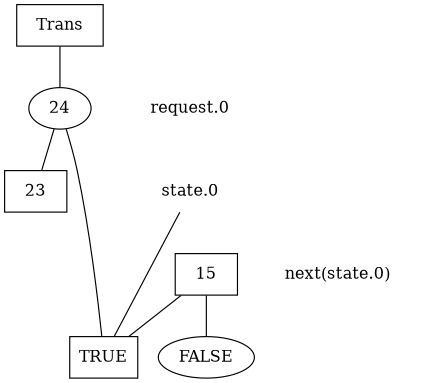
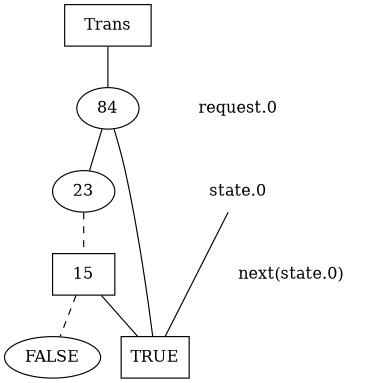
node "24": label "24" -> "84"
node "23": shape box -> ellipse
edge "23" -- "15": added
edge "15" -- "FALSE": style solid -> dashed
